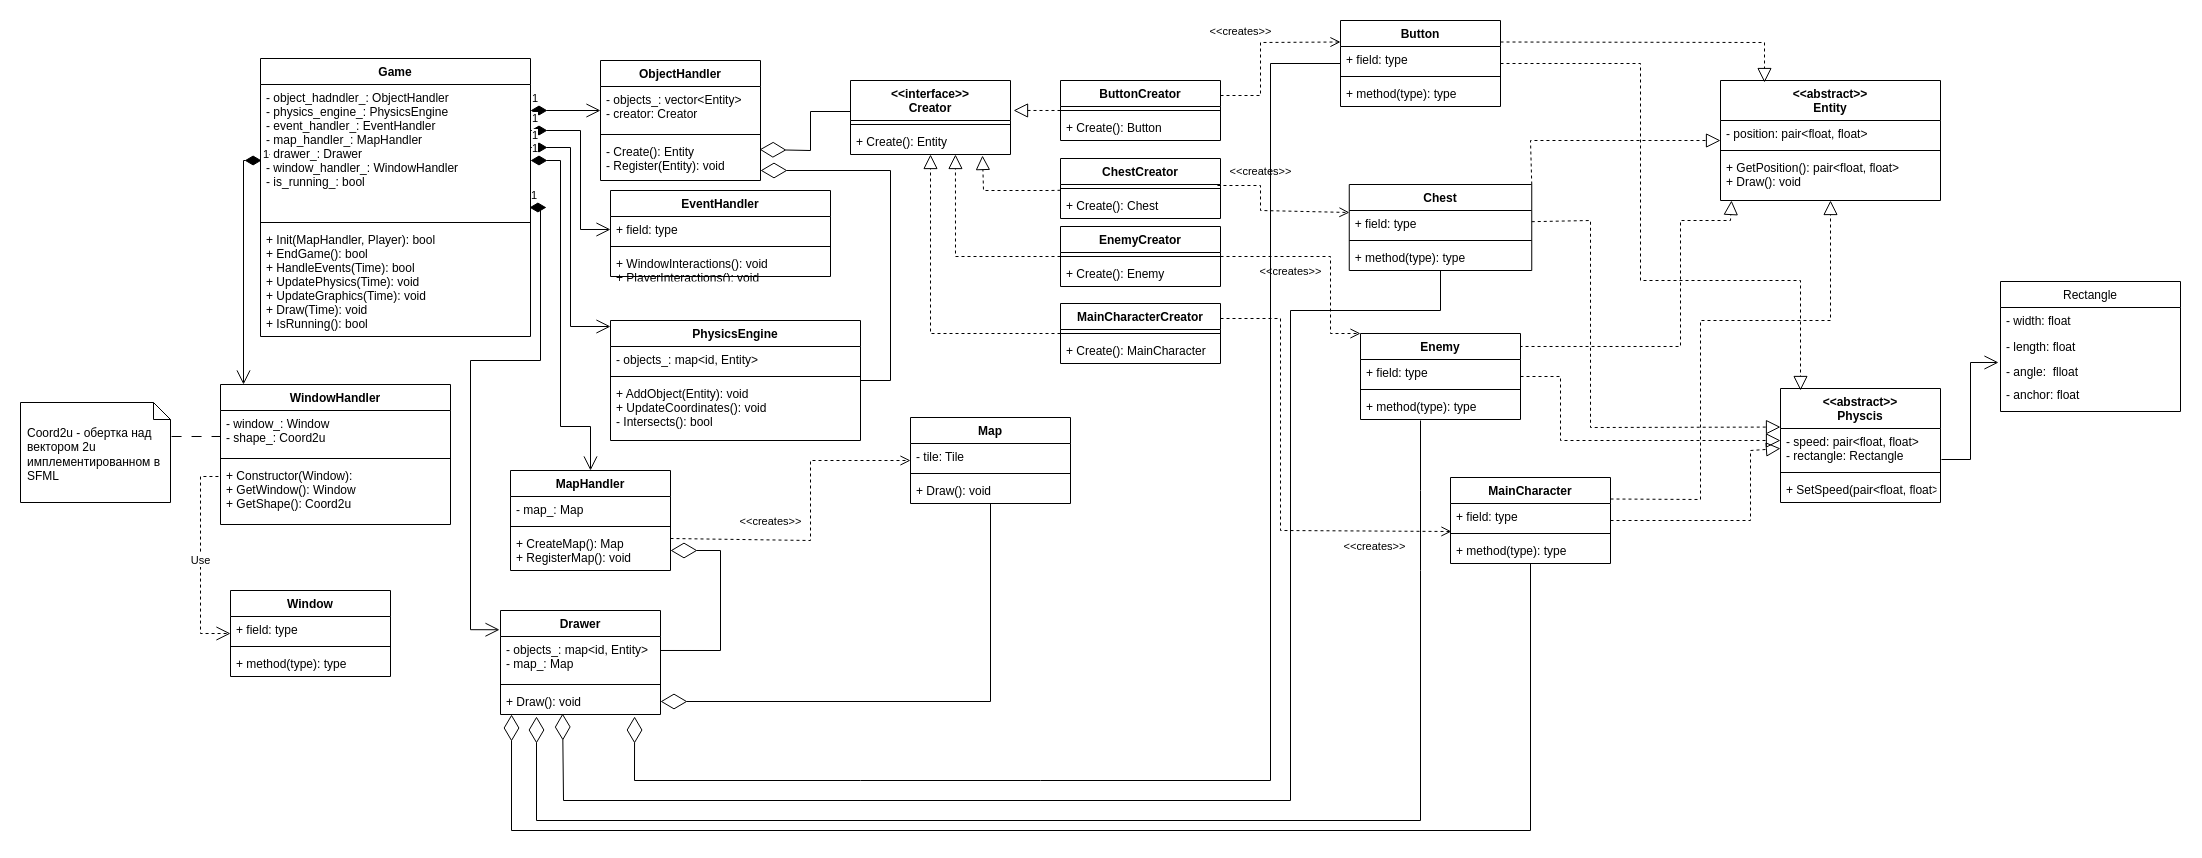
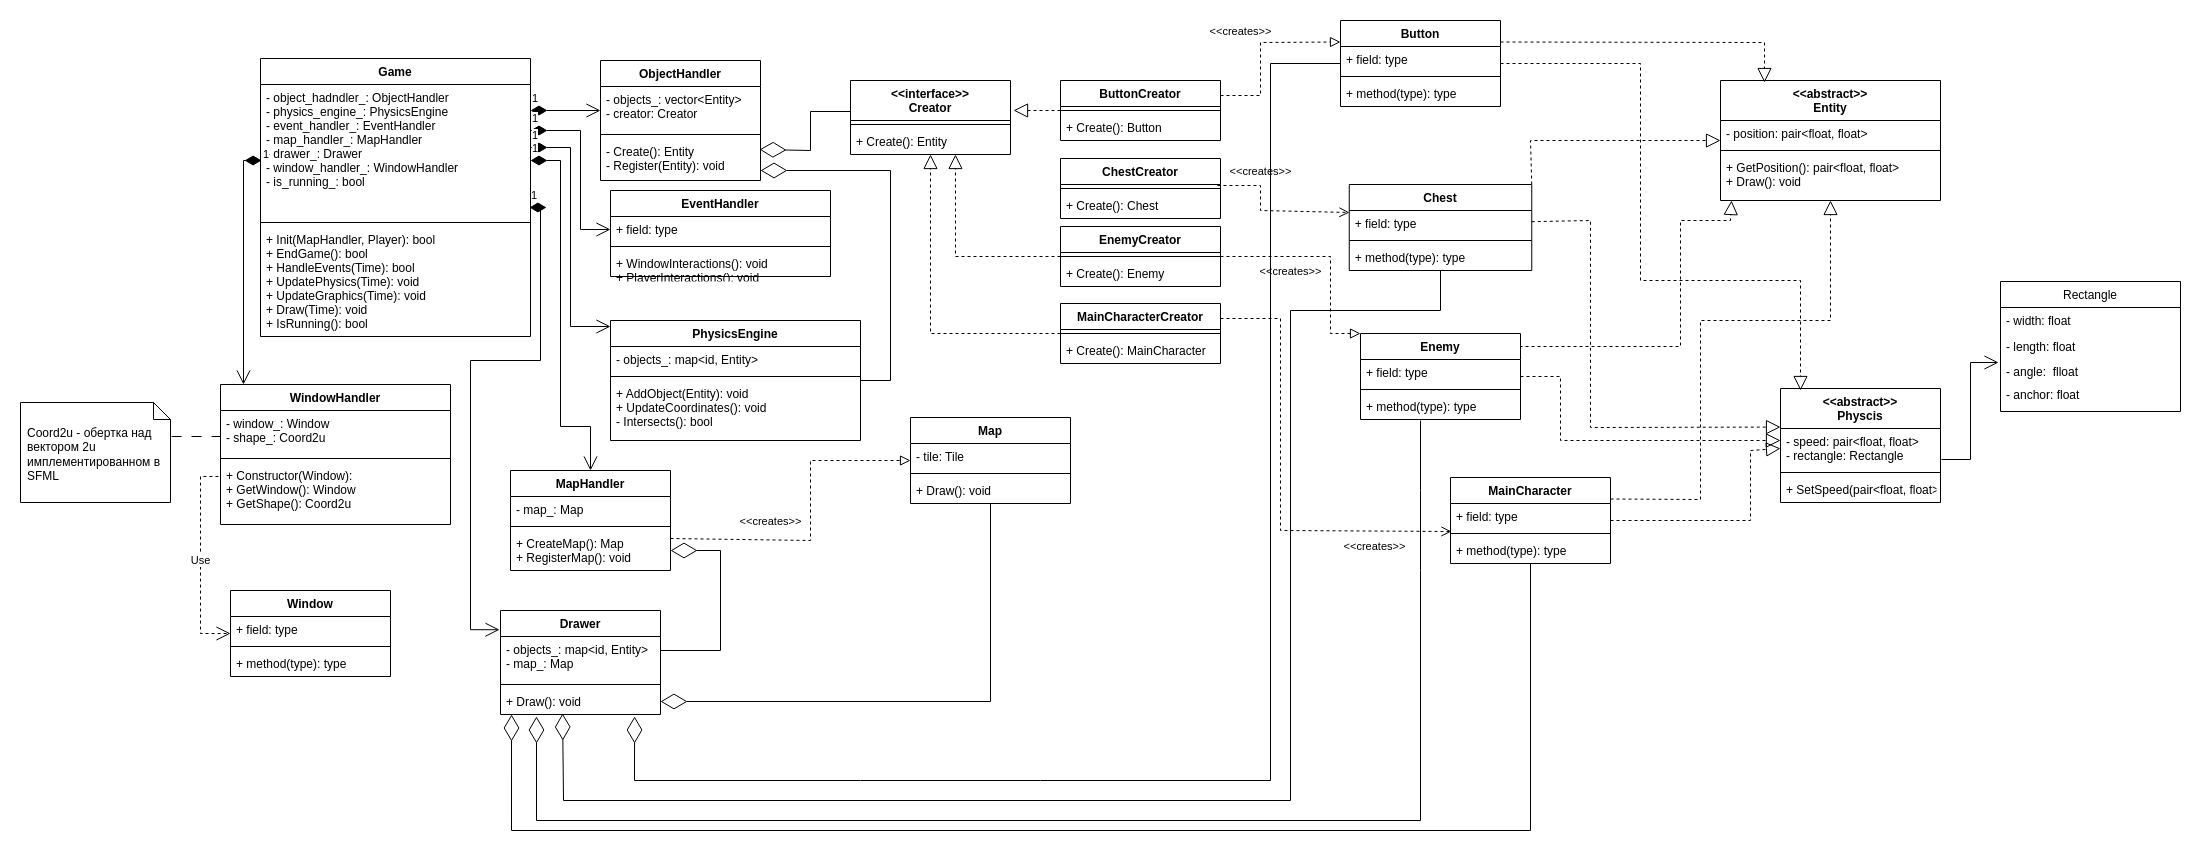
edge "ButtonCreator" -> "Button": arrowhead open -> block
edge "ChestCreator" -> "+ Create(): Entity": removed
edge "EnemyCreator" -> "Enemy": arrowhead open -> block
edge "+ CreateMap(): Map + RegisterMap(): void" -> "Map": arrowhead open -> block
